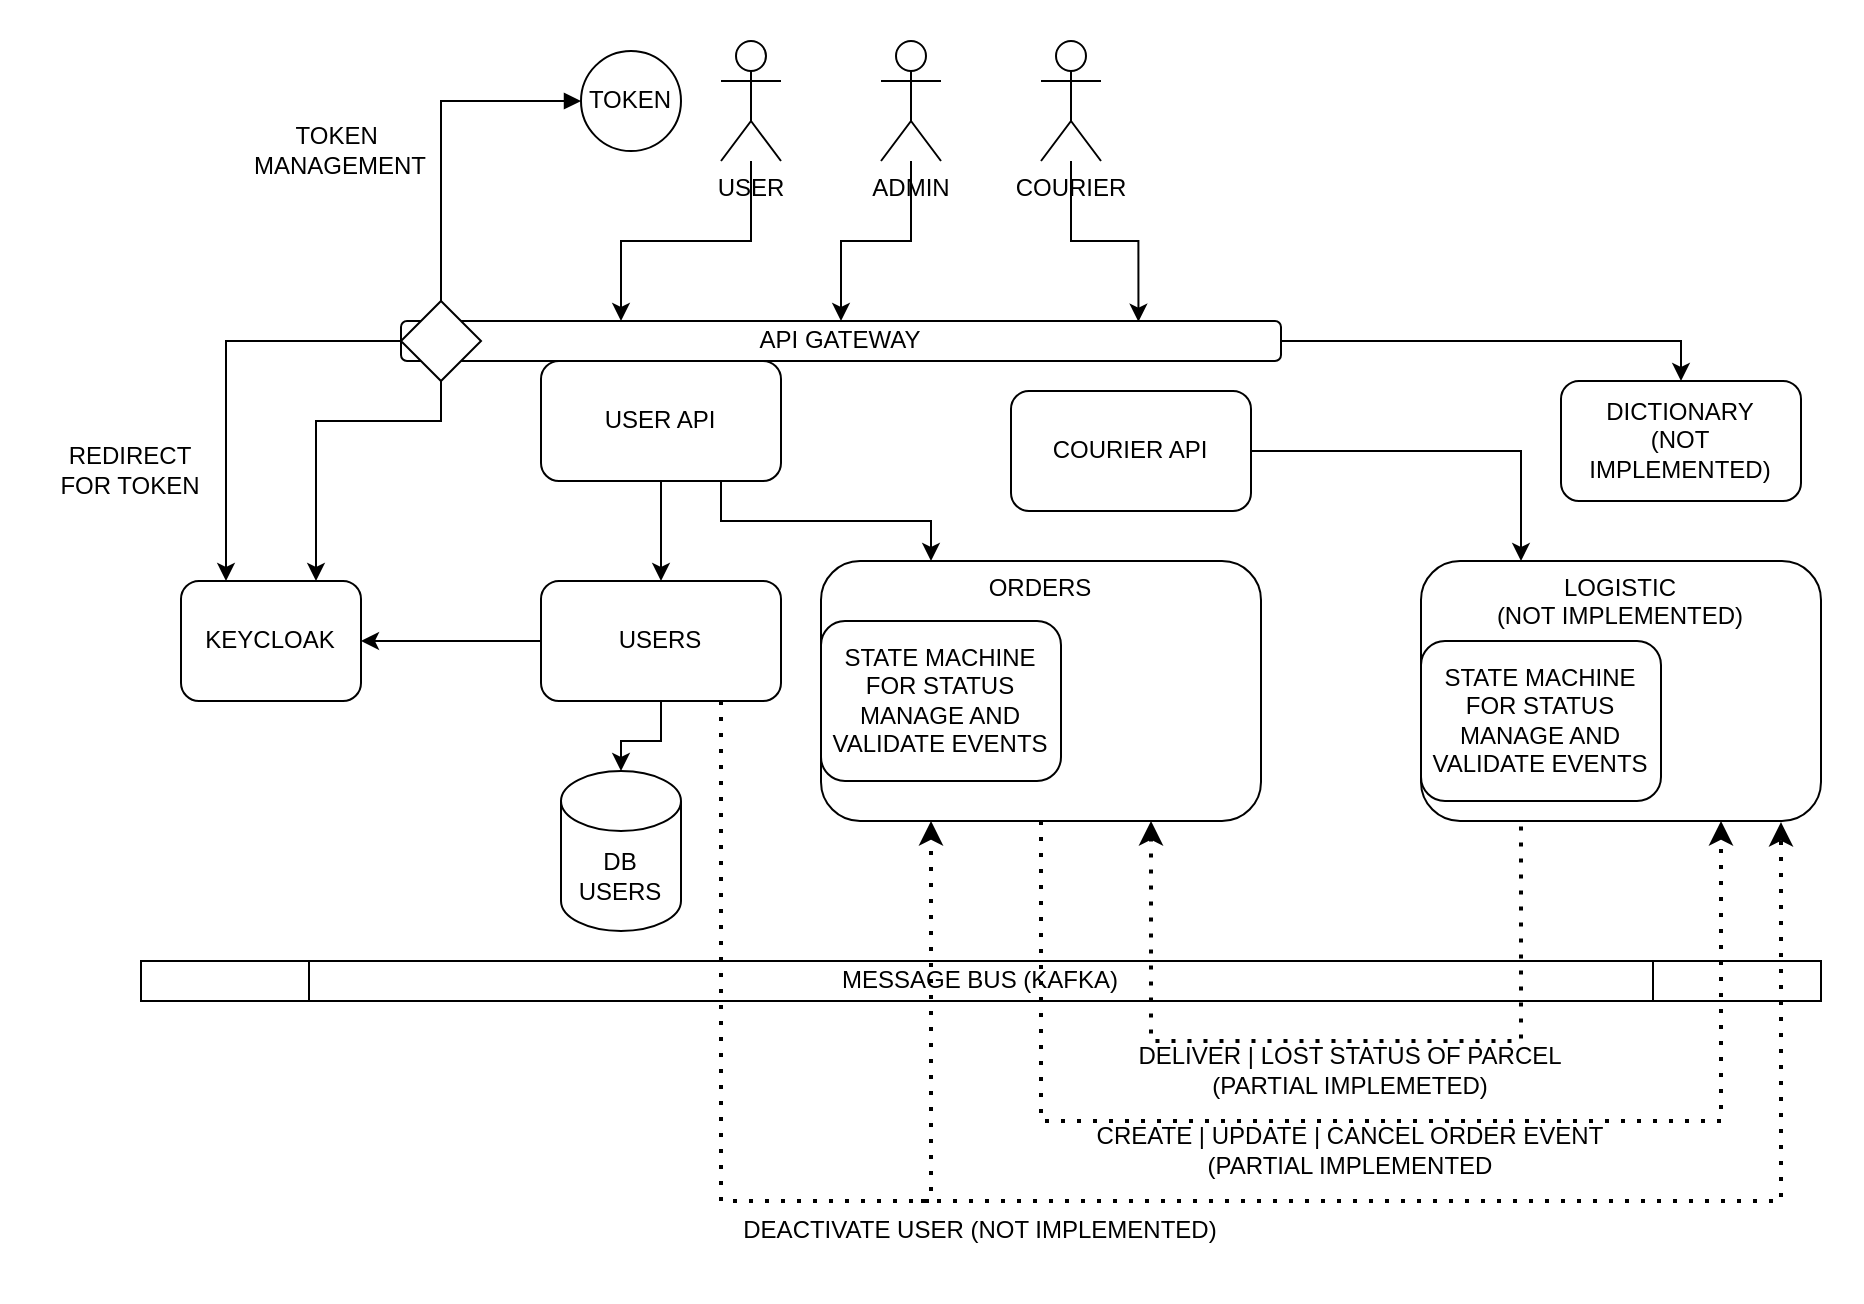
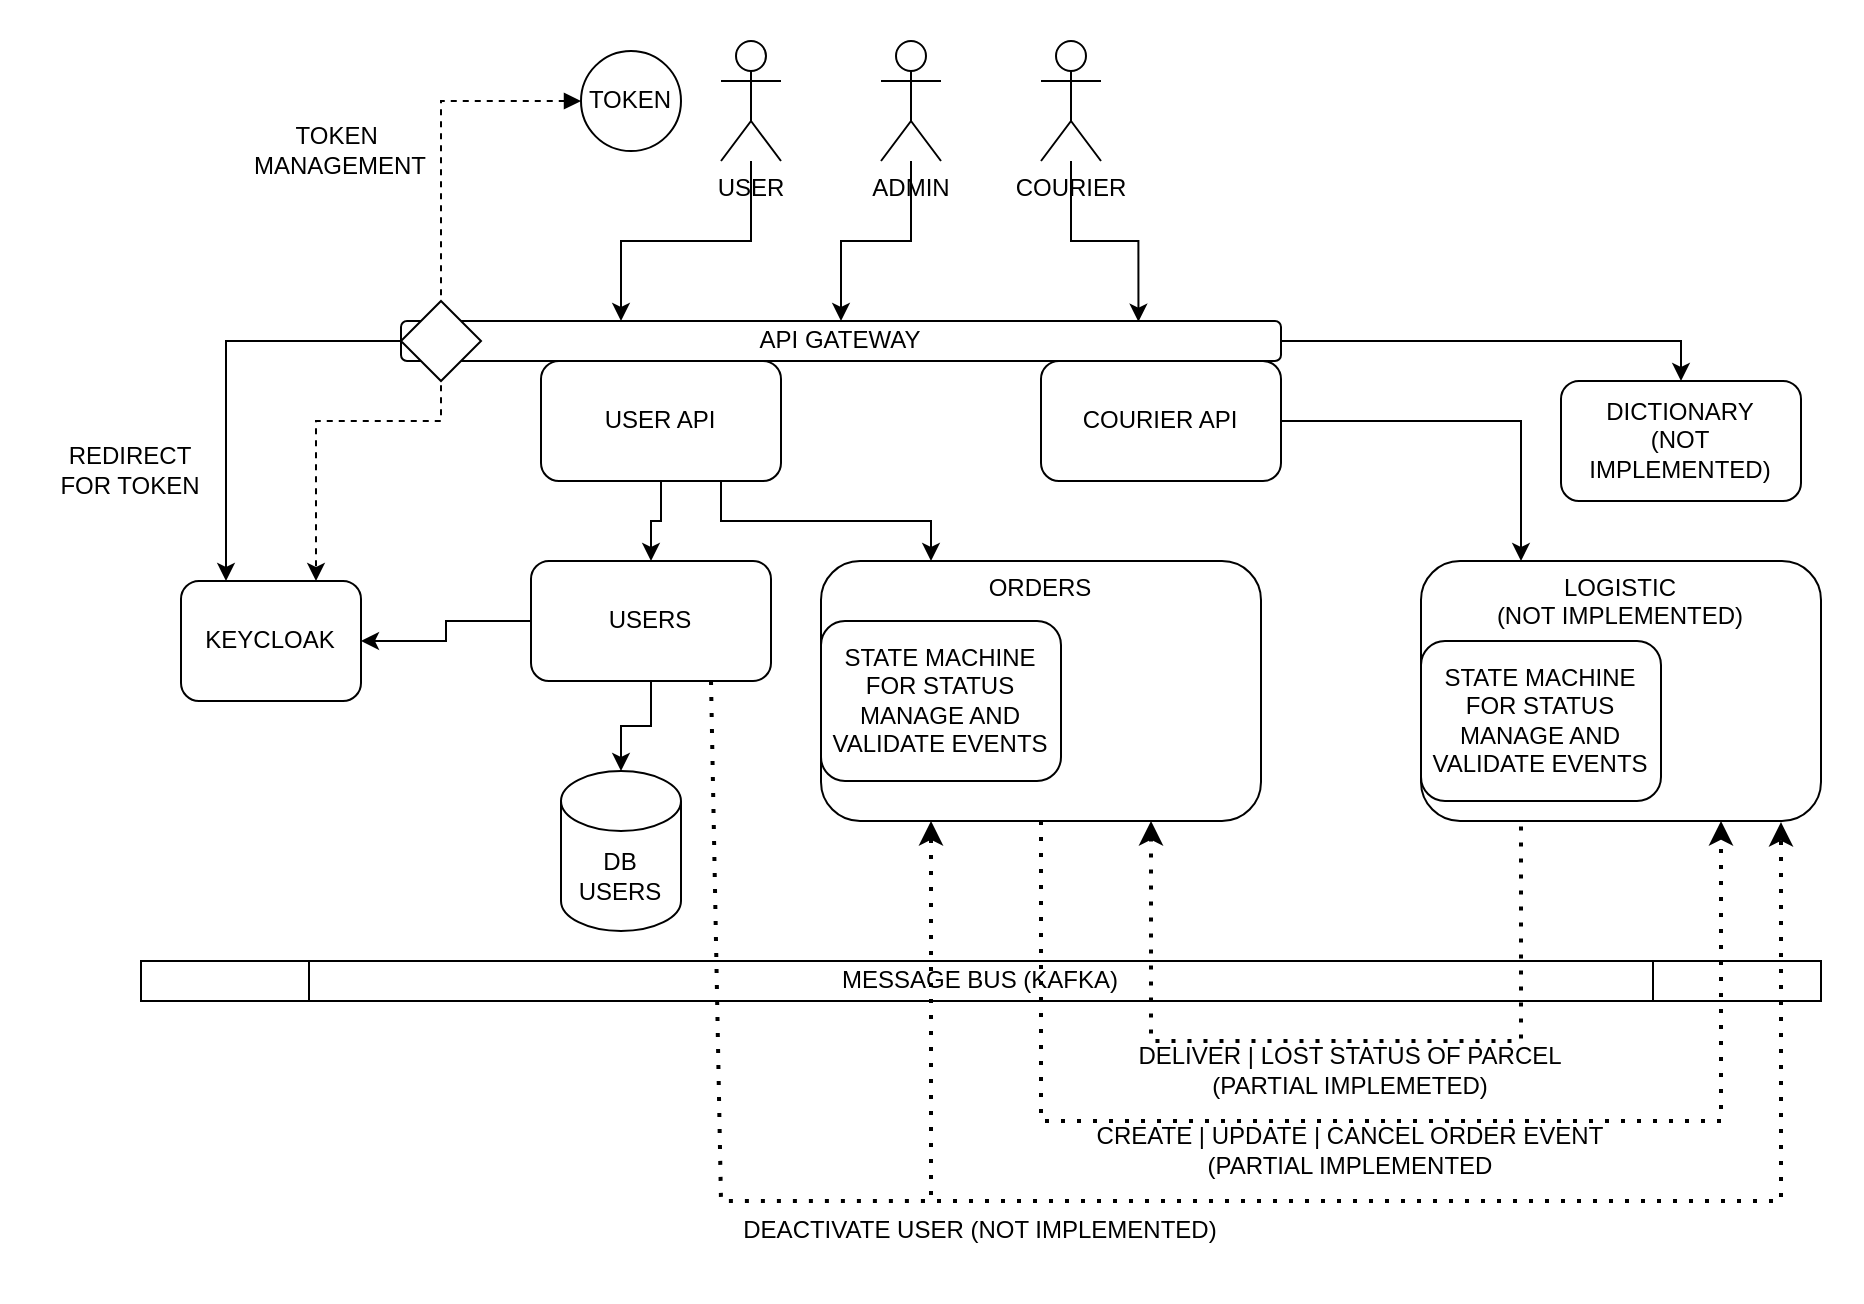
edge "TOKEN" -- "KEYCLOAK": style solid -> dashed
node "COURIER API": moved (1131, 451) -> (1161, 421)
node "USERS": moved (661, 641) -> (651, 621)
